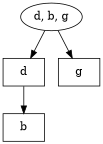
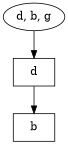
node "g": removed
